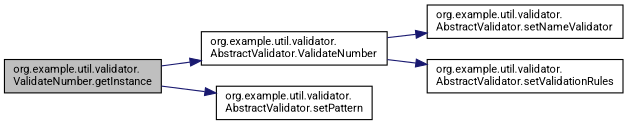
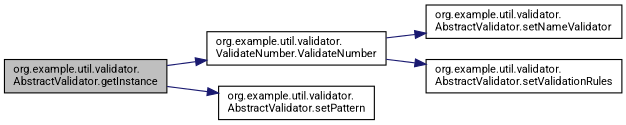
node "org.example.util.validator. AbstractValidator.ValidateNumber": label "org.example.util.validator. AbstractValidator.ValidateNumber" -> "org.example.util.validator. ValidateNumber.ValidateNumber"
node "org.example.util.validator. ValidateNumber.getInstance": label "org.example.util.validator. ValidateNumber.getInstance" -> "org.example.util.validator. AbstractValidator.getInstance"
